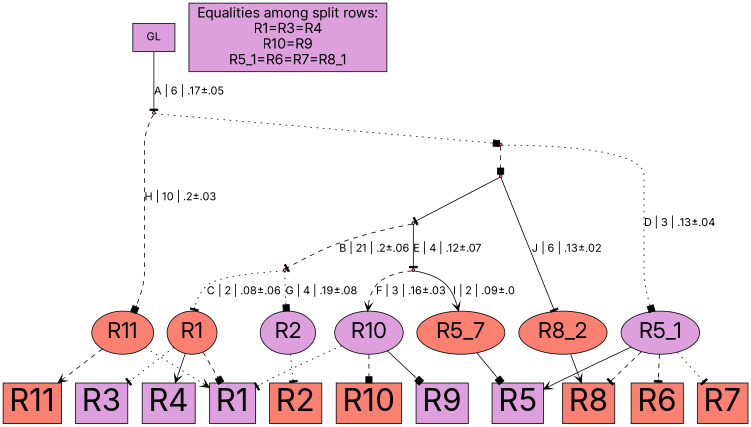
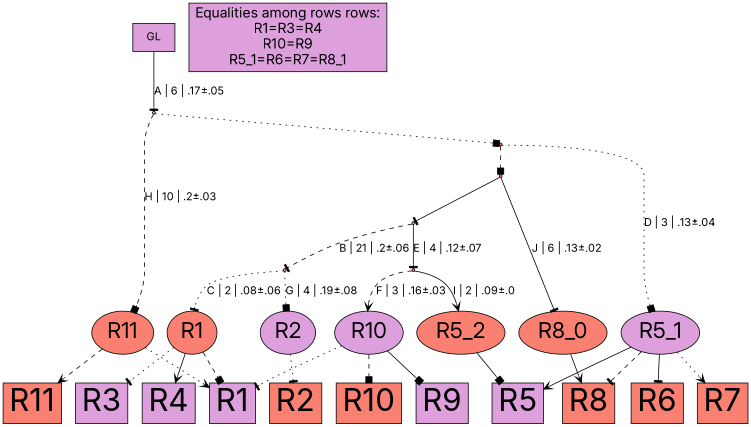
node "Equalities among split rows: R1=R3=R4 R10=R9 R5_1=R6=R7=R8_1": label "Equalities among split rows: R1=R3=R4 R10=R9 R5_1=R6=R7=R8_1" -> "Equalities among rows rows: R1=R3=R4 R10=R9 R5_1=R6=R7=R8_1"
node "R5_7": label "R5_7" -> "R5_2"
node "R8_2": label "R8_2" -> "R8_0"
edge "R5_1" -> "R7": arrowhead tee -> vee
edge "R5_1" -> "R6": style dashed -> solid
